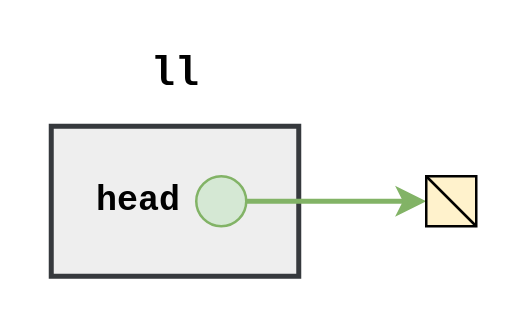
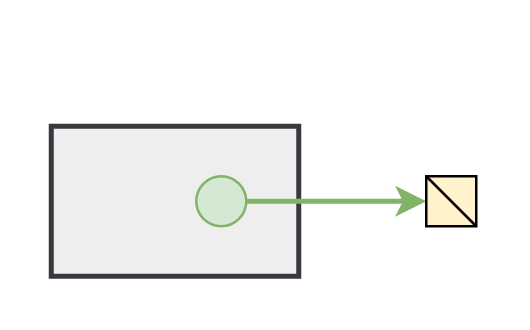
node "ll": removed
node "head": removed
